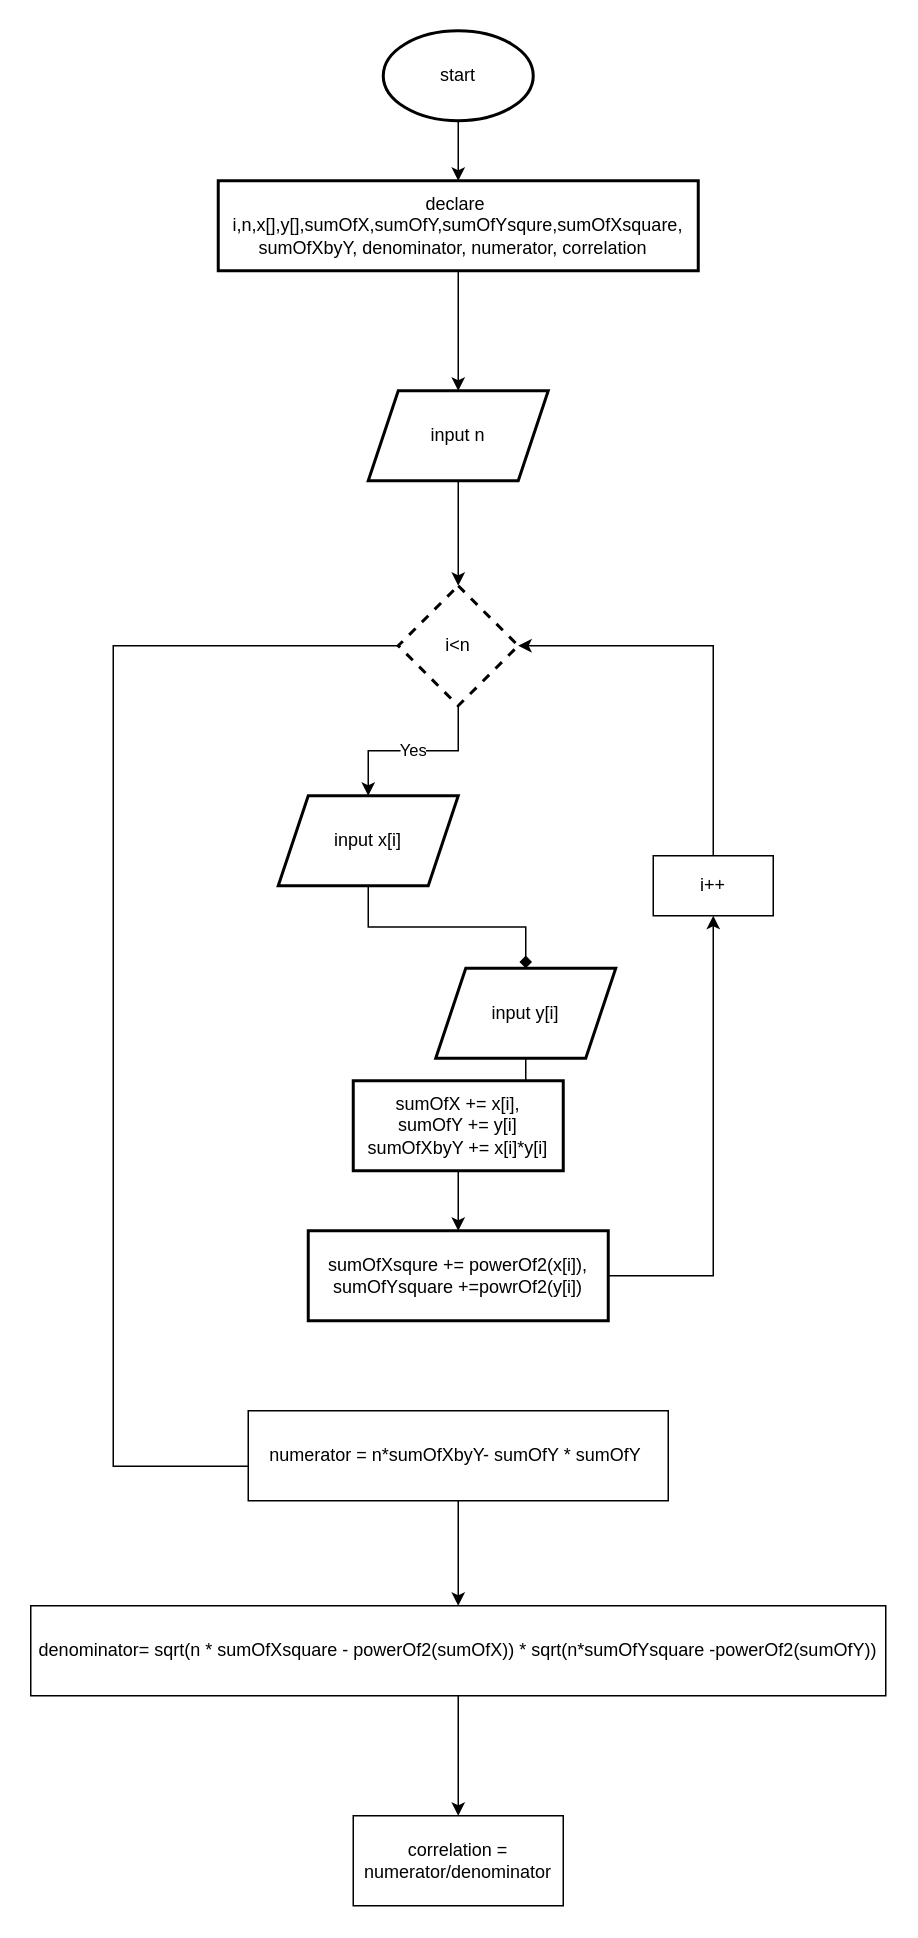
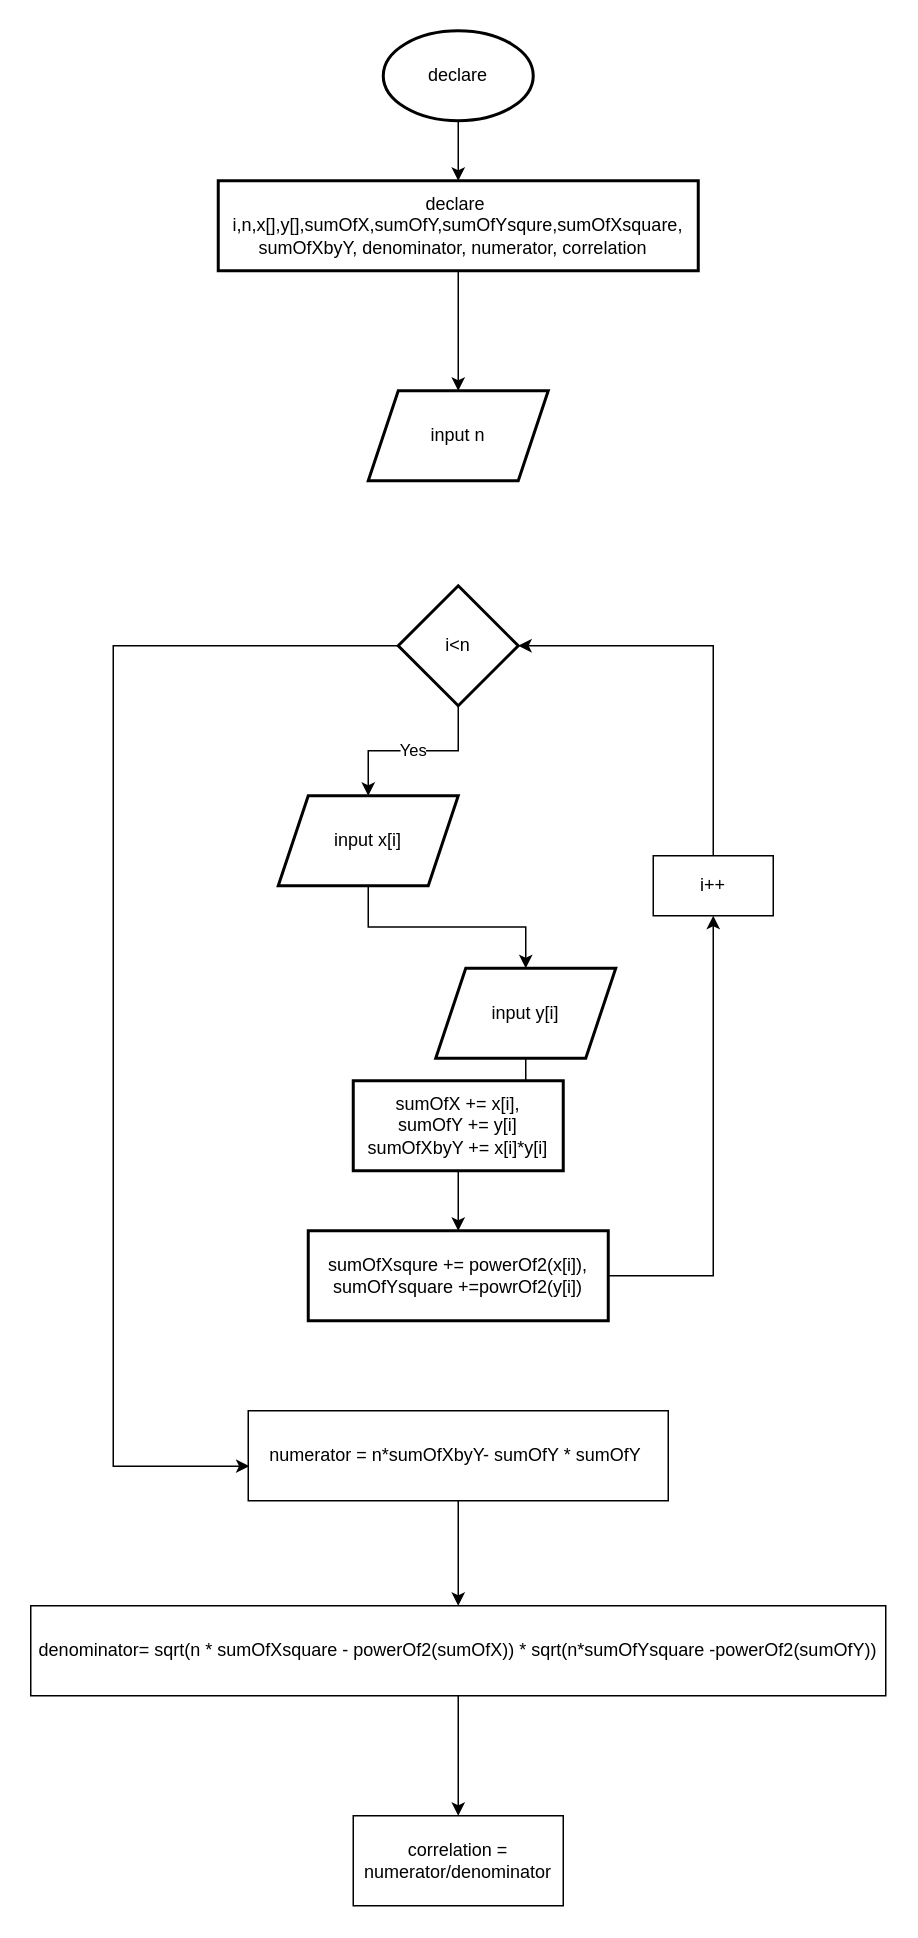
node "start": label "start" -> "declare"
edge "input n" -> "i<n": removed
node "i<n": style dashed -> solid
edge "input x[i]" -> "input y[i]": arrowhead diamond -> classic
edge "i<n" -- "numerator = n*sumOfXbyY- sumOfY * sumOfY": arrowhead none -> classic
